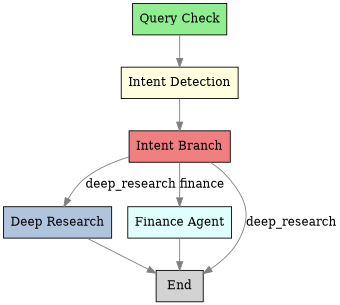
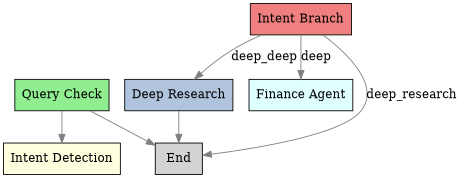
edge "Intent Detection" -> "Intent Branch": removed
edge "Intent Branch" -> "Deep Research": label "deep_research" -> "deep_deep"
edge "Intent Branch" -> "Finance Agent": label "finance" -> "deep"
edge "Finance Agent" -> "End": now "Query Check" -> "End"
